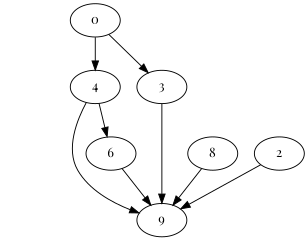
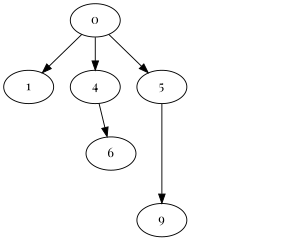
node "1": added
node "3": label "3" -> "5"
node "8": removed
node "2": removed
edge "4" -> "9": removed
edge "6" -> "9": removed
